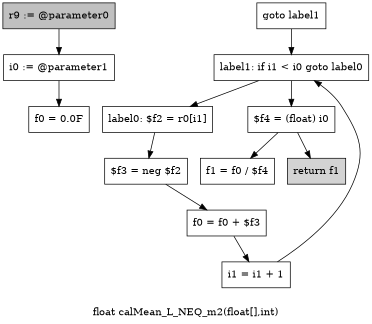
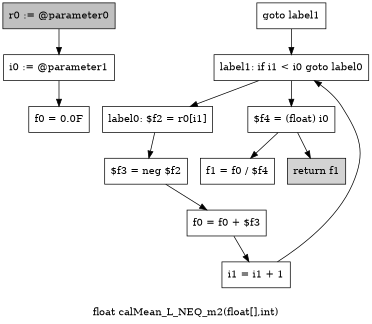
node "r9 := @parameter0": label "r9 := @parameter0" -> "r0 := @parameter0"
